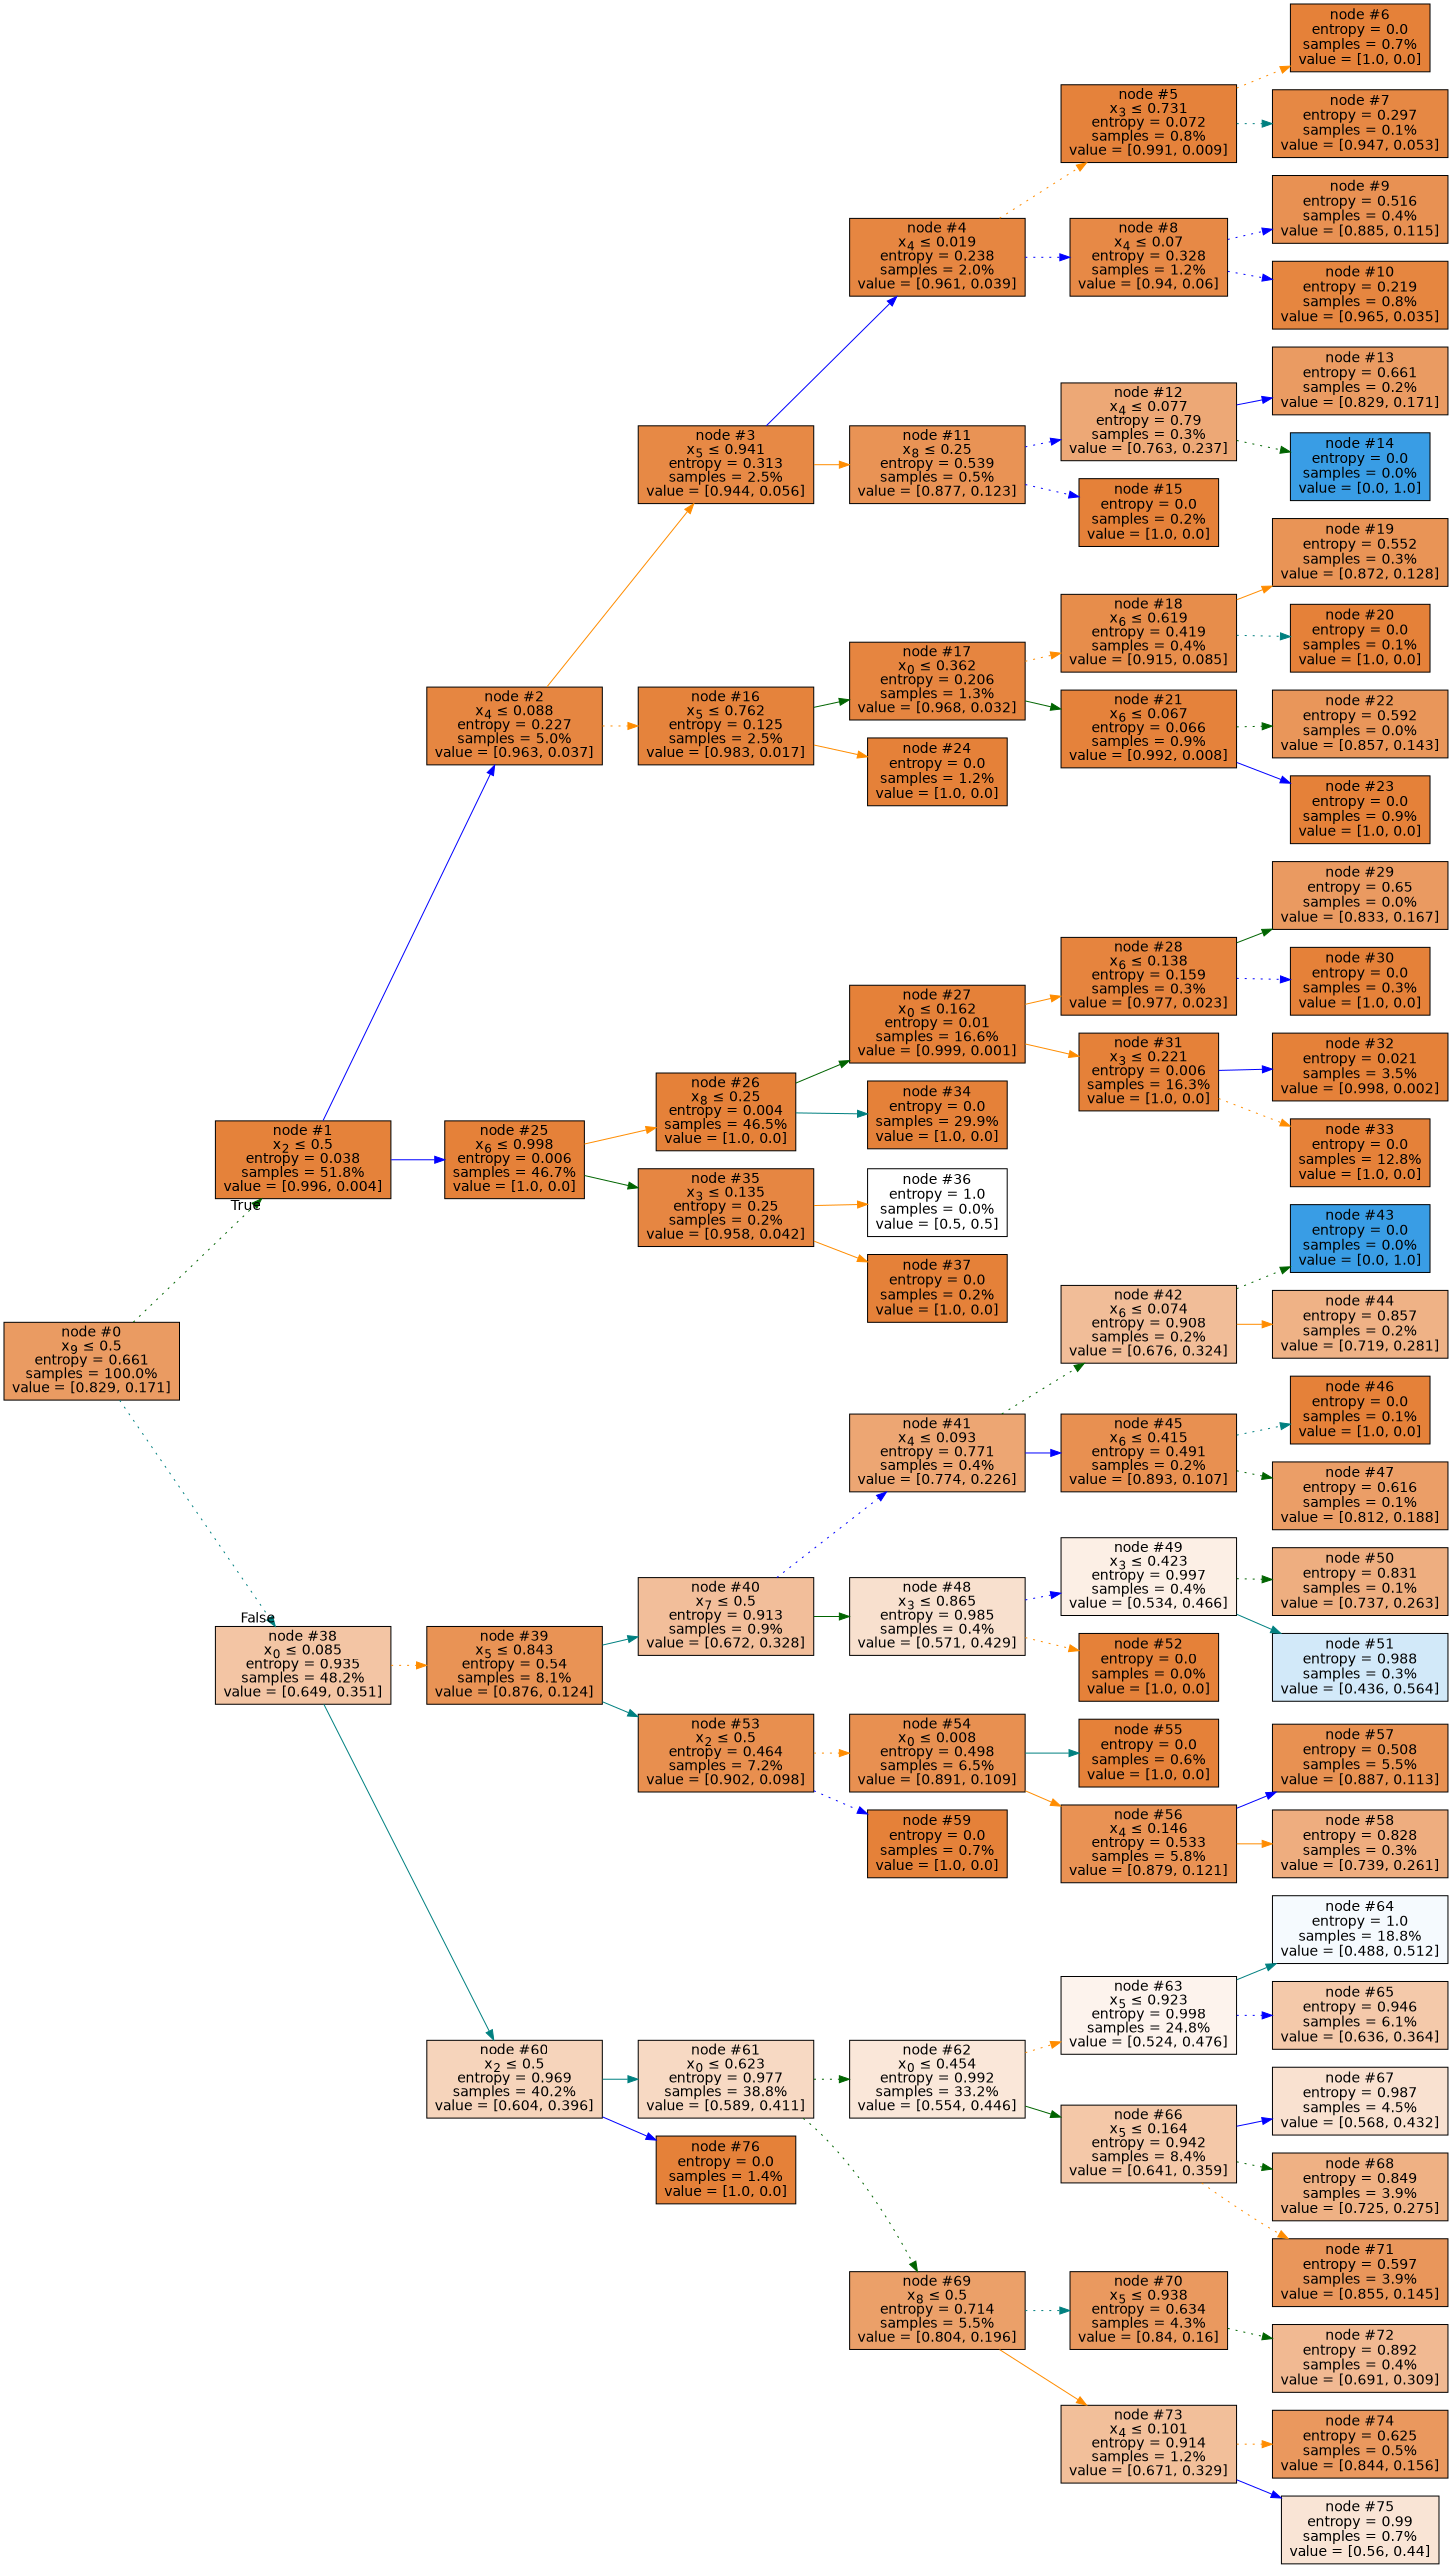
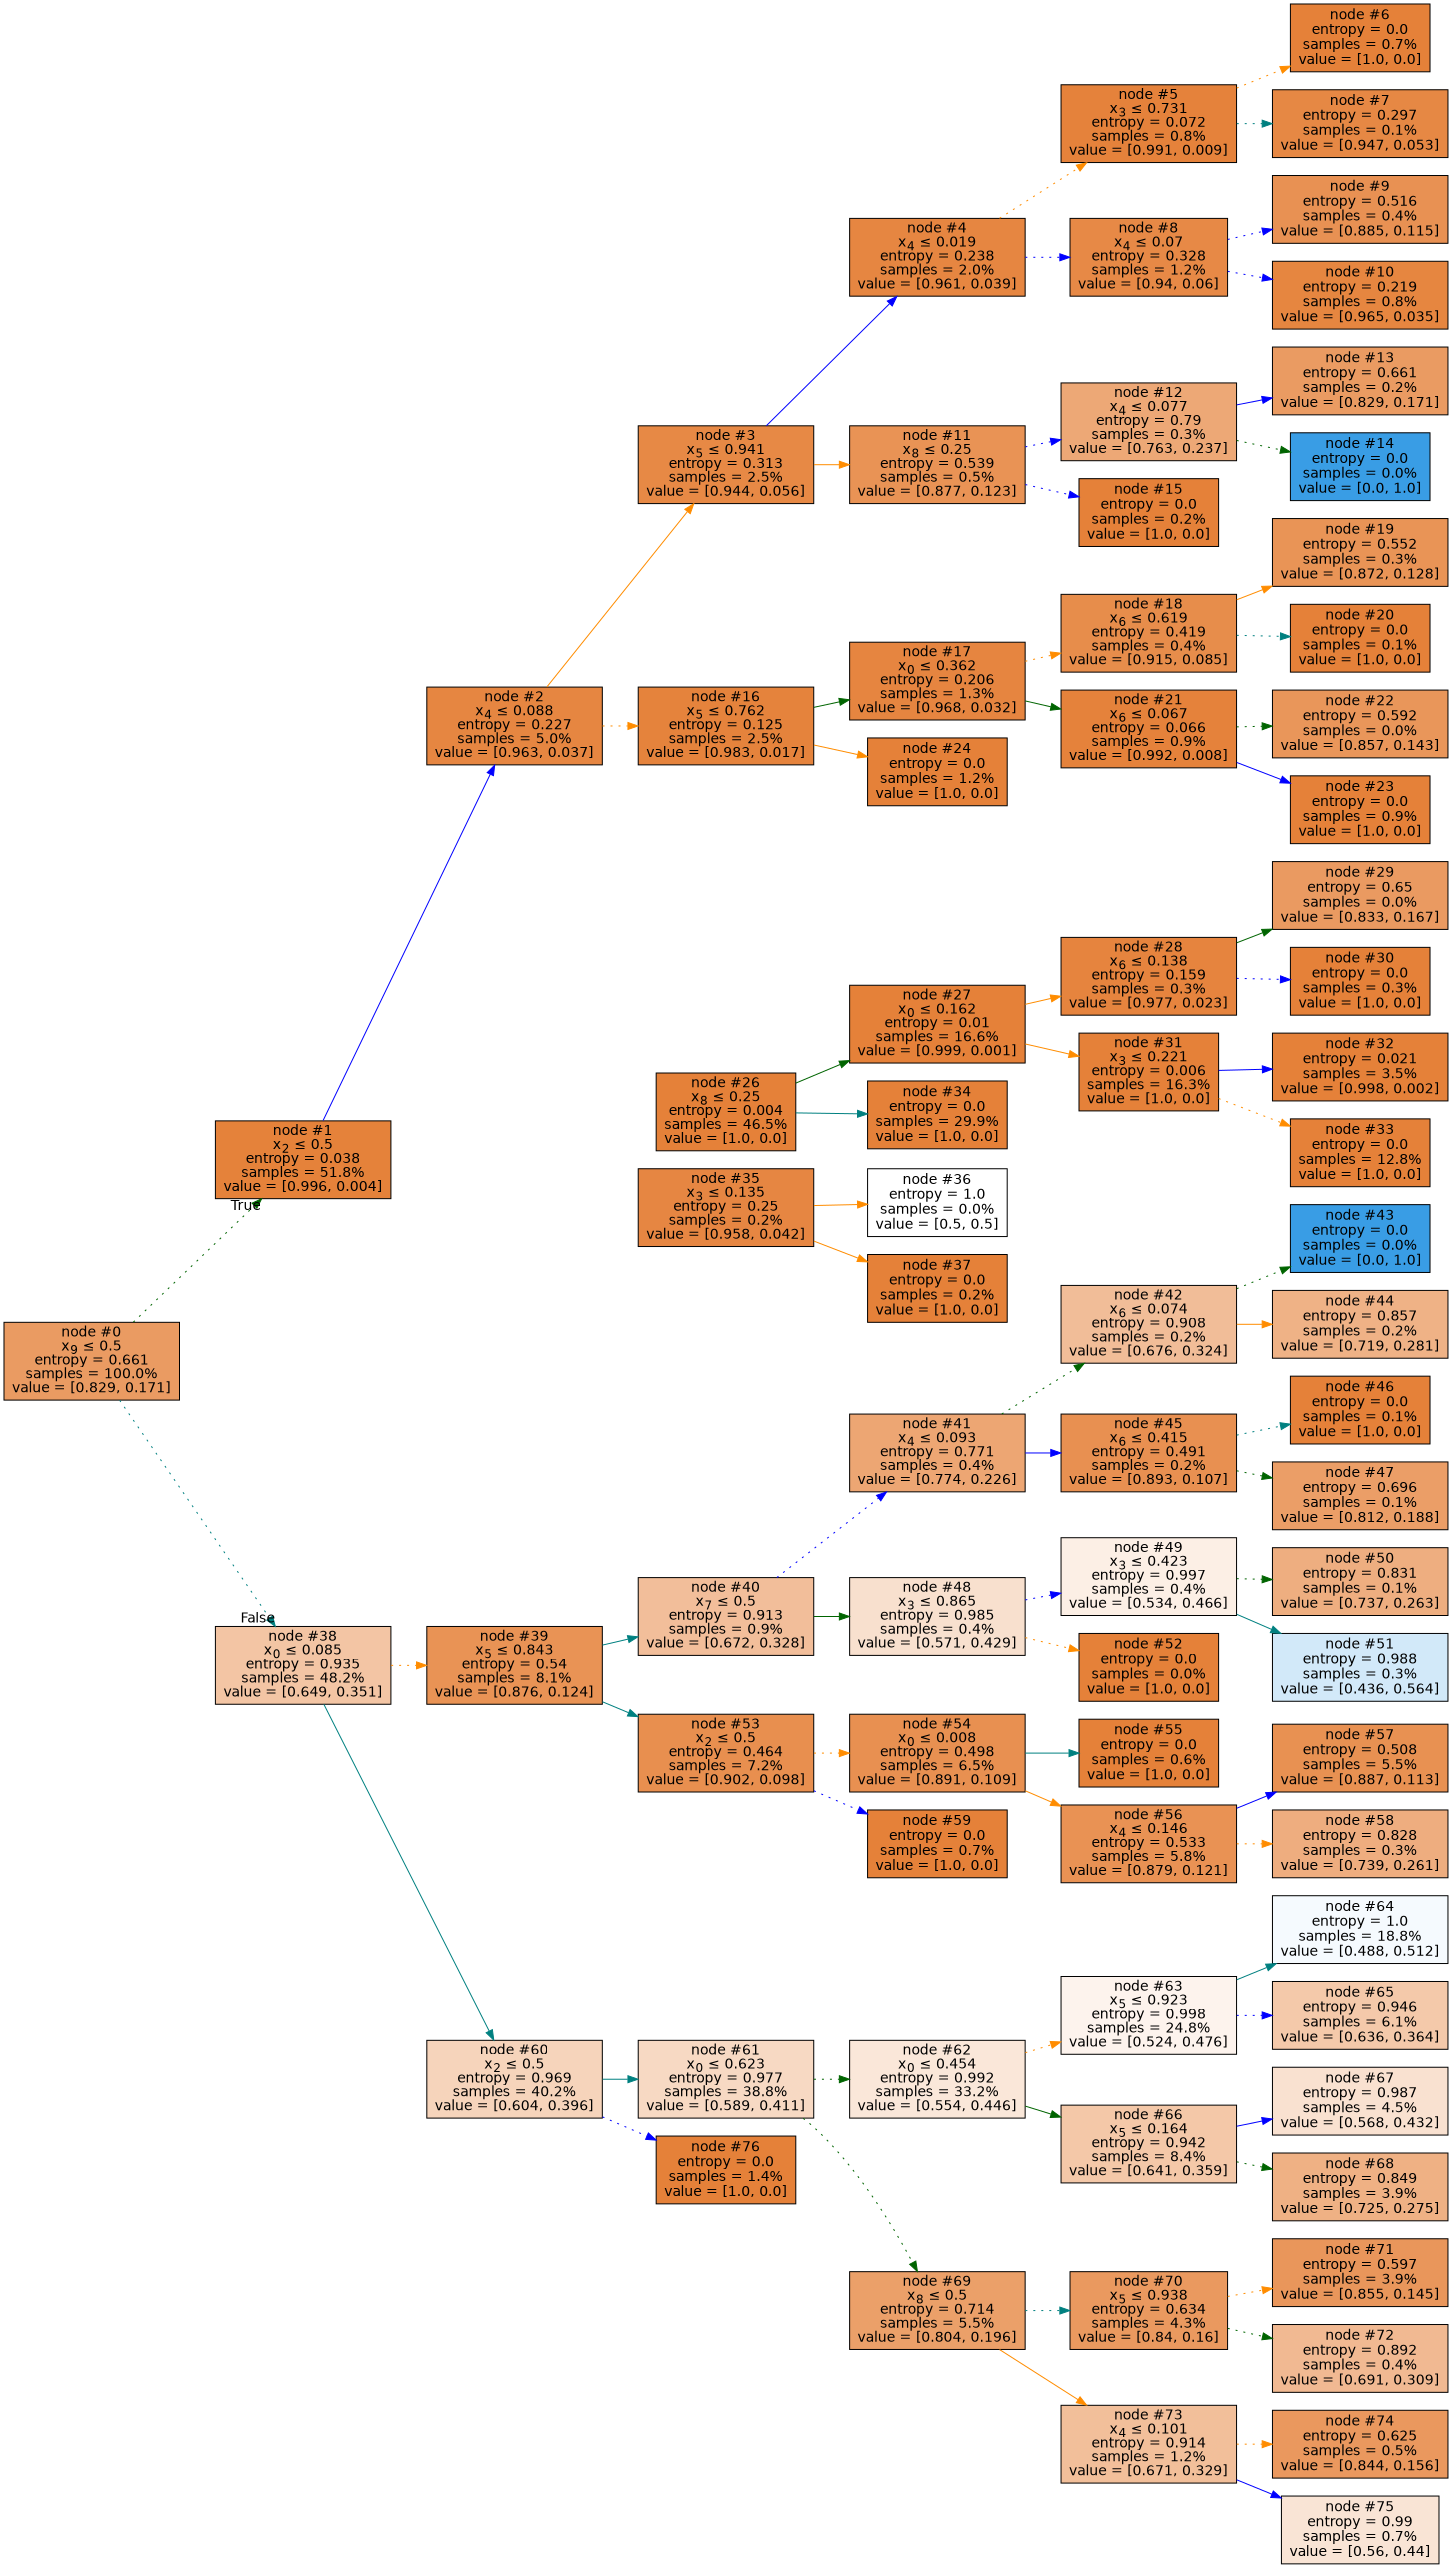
node "node #25": removed
node "node #47": text "entropy = 0.616" -> "entropy = 0.696"
edge "node #56" -> "node #58": style solid -> dotted
edge "node #60" -> "node #76": style solid -> dotted
edge "node #66" -> "node #71": now "node #70" -> "node #71"
